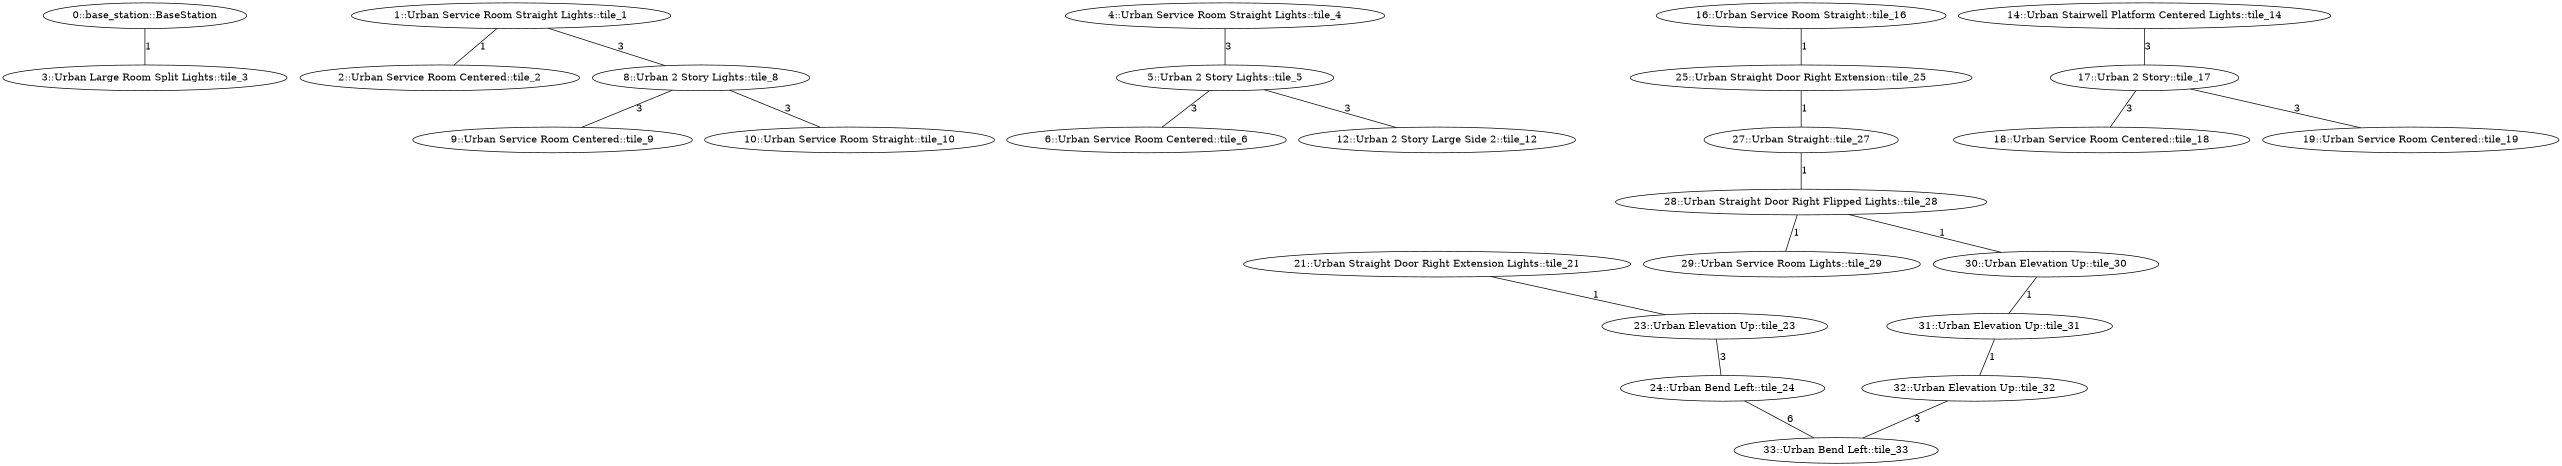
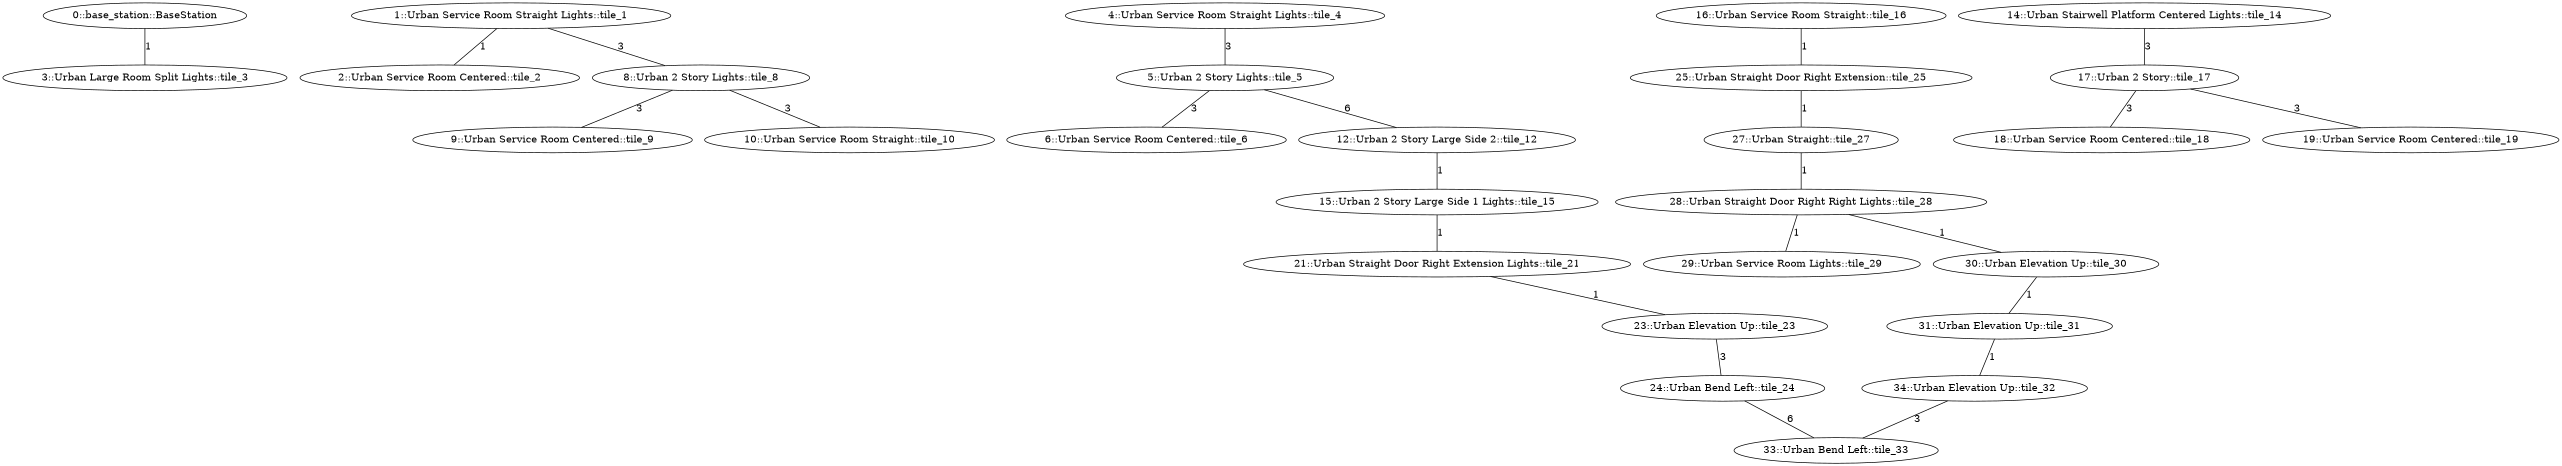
edge "5::Urban 2 Story Lights::tile_5" -- "12::Urban 2 Story Large Side 2::tile_12": label "3" -> "6"
node "15::Urban 2 Story Large Side 1 Lights::tile_15": added
node "28::Urban Straight Door Right Flipped Lights::tile_28": label "28::Urban Straight Door Right Flipped Lights::tile_28" -> "28::Urban Straight Door Right Right Lights::tile_28"
node "32::Urban Elevation Up::tile_32": label "32::Urban Elevation Up::tile_32" -> "34::Urban Elevation Up::tile_32"
